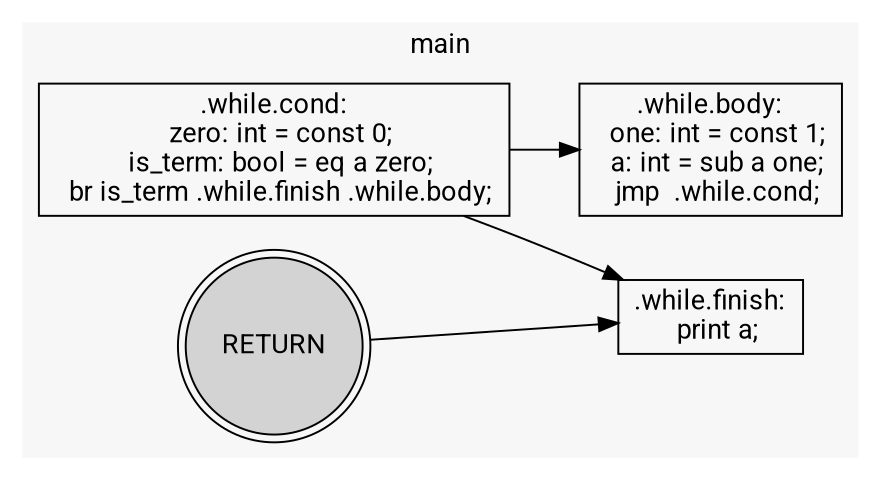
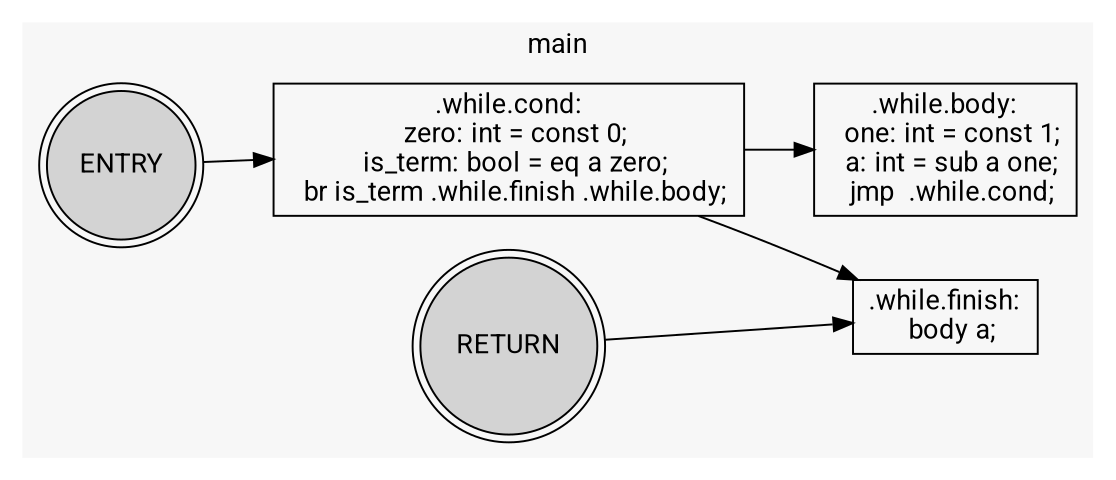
node "ENTRY": added
node ".while.finish: print a;": label ".while.finish: print a;" -> ".while.finish: body a;"
